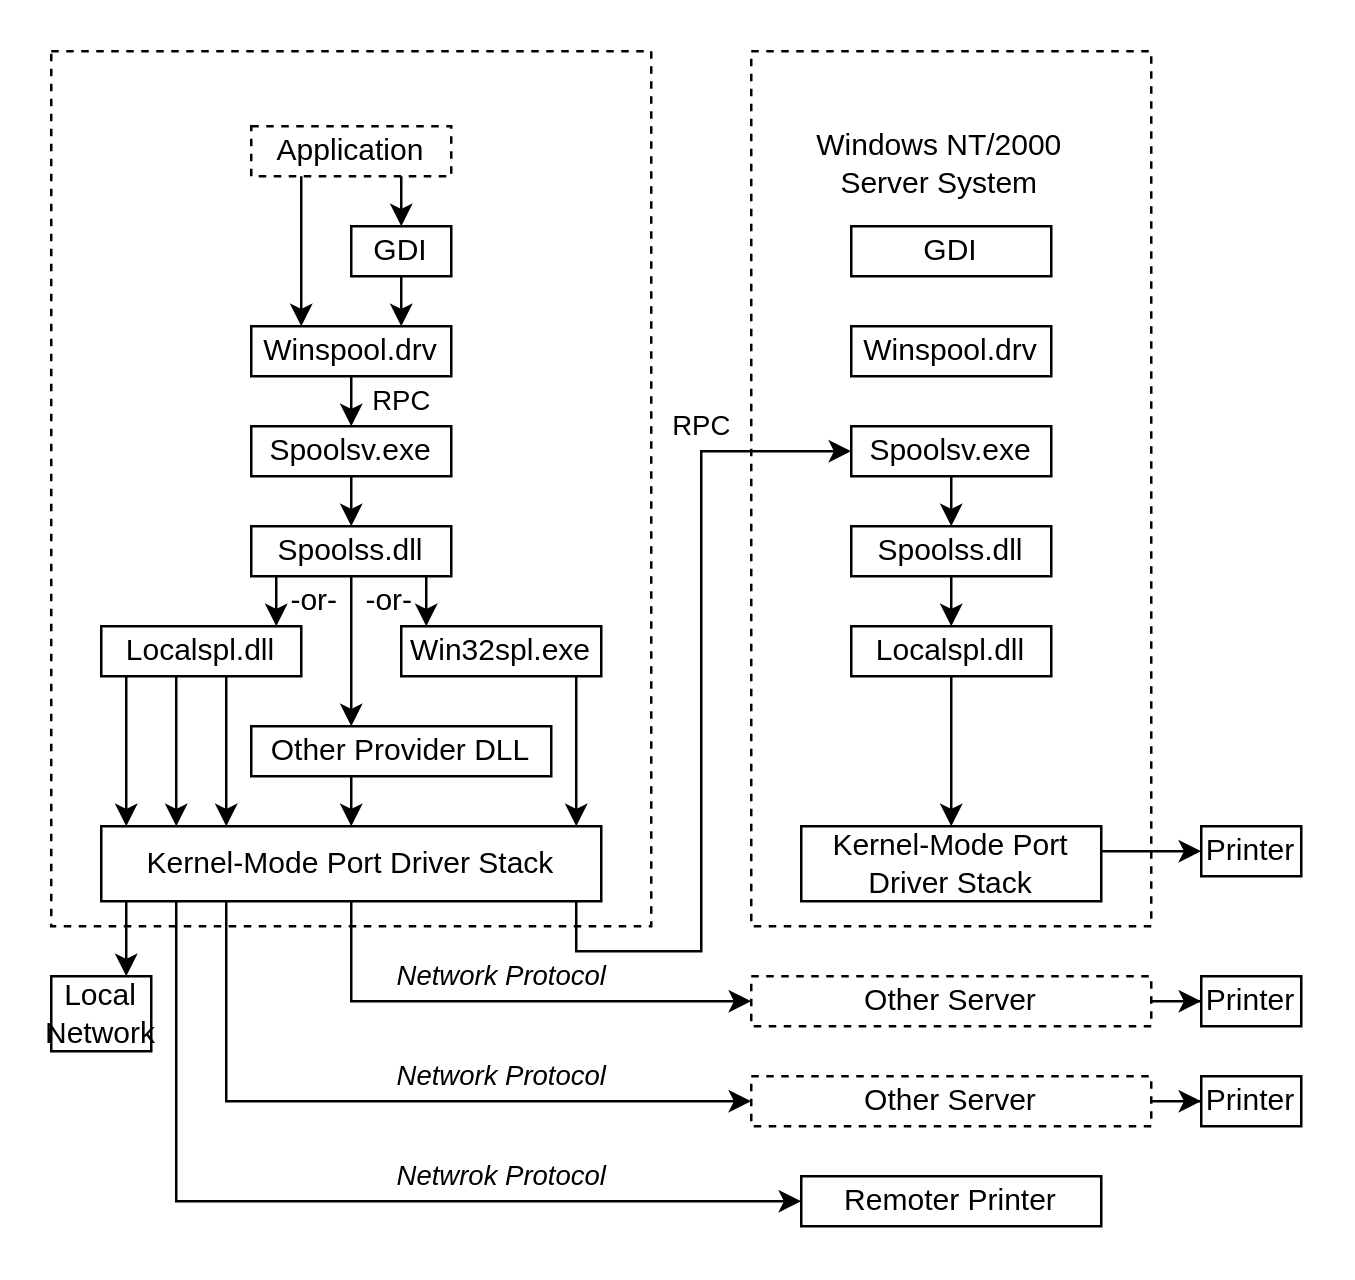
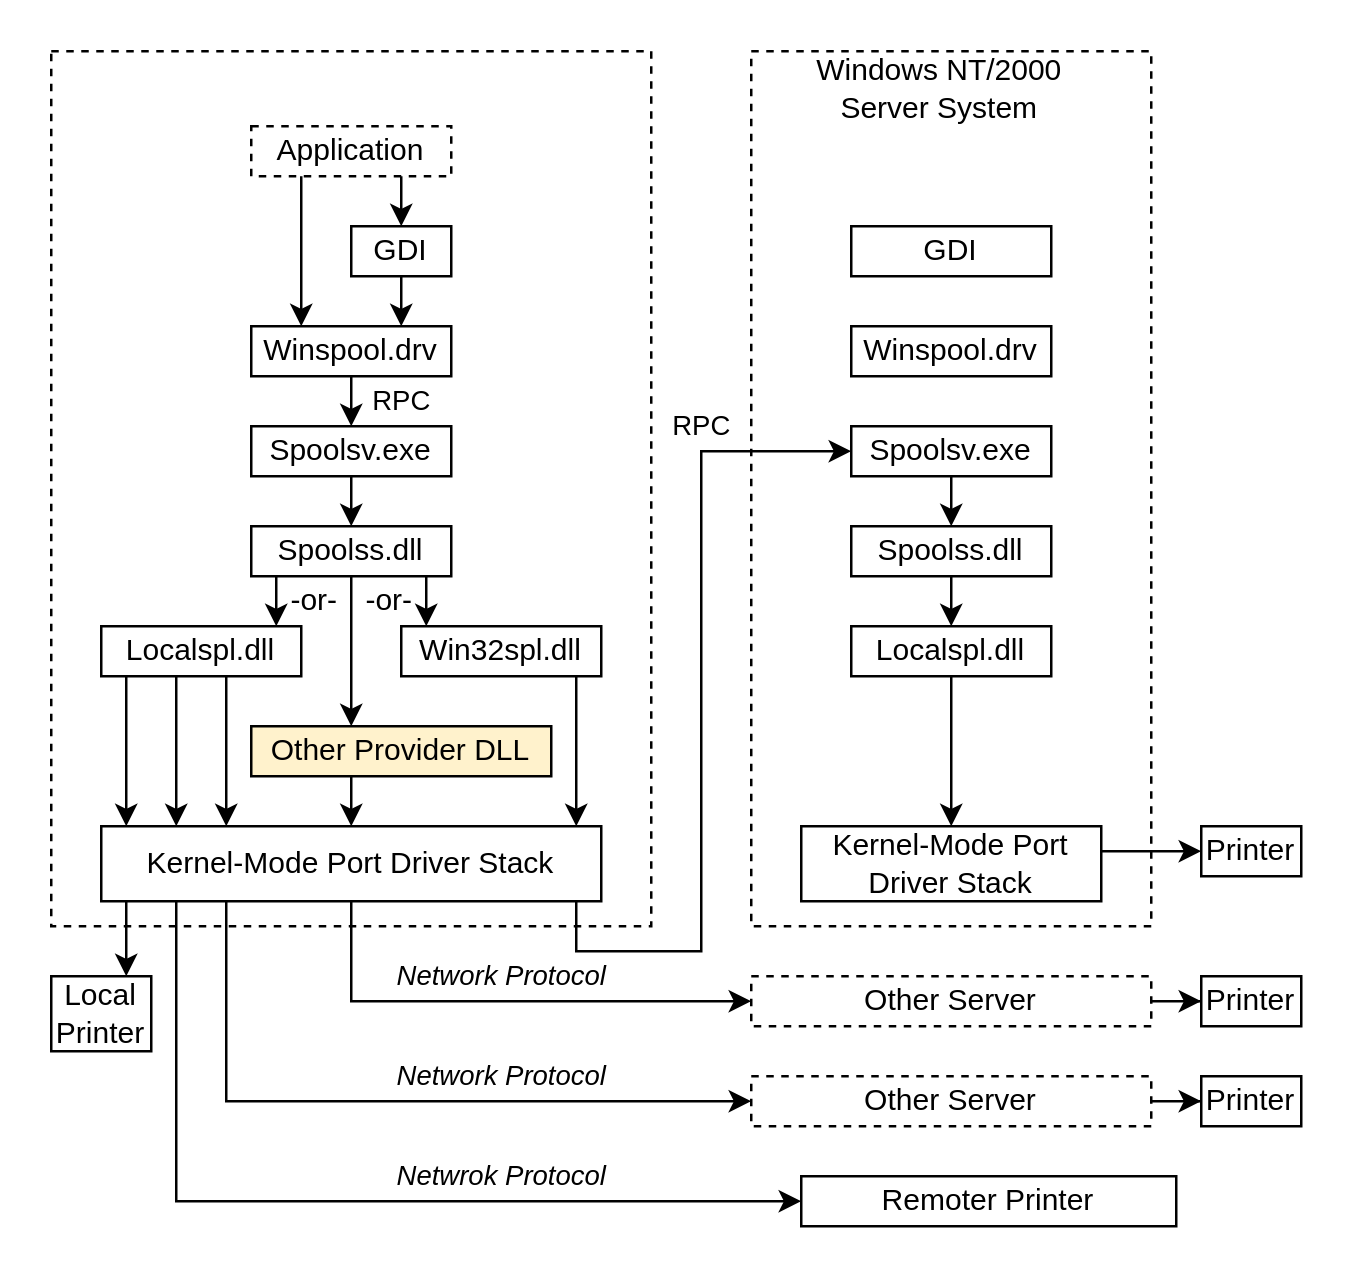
node "Windows NT/2000 Server System": moved (939, 164) -> (939, 89)
node "Win32spl.exe": label "Win32spl.exe" -> "Win32spl.dll"
node "Other Provider DLL": fillcolor #ffffff -> #fff2cc
node "Local Network": label "Local Network" -> "Local Printer"
node "Remoter Printer": size 300x50 -> 375x50
